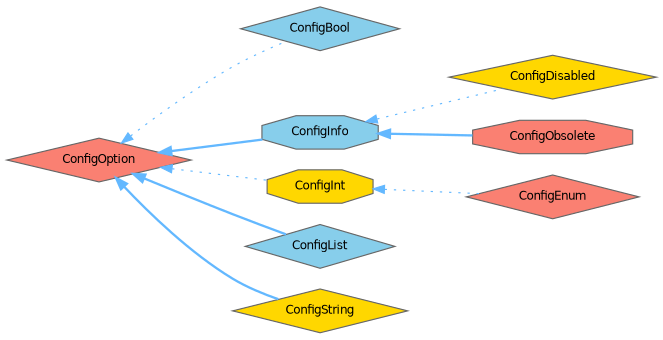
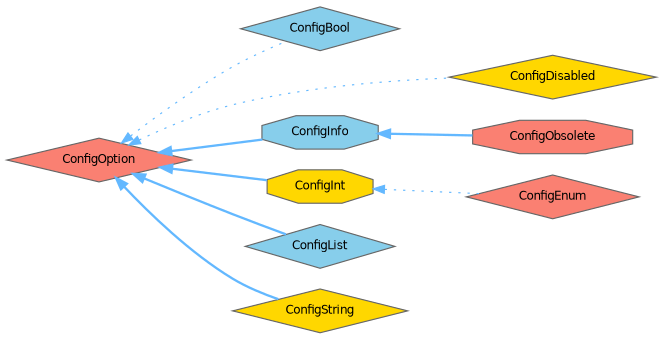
edge "ConfigDisabled" -> "ConfigInfo": now "ConfigDisabled" -> "ConfigOption"
edge "ConfigInt" -> "ConfigOption": style dotted -> bold
